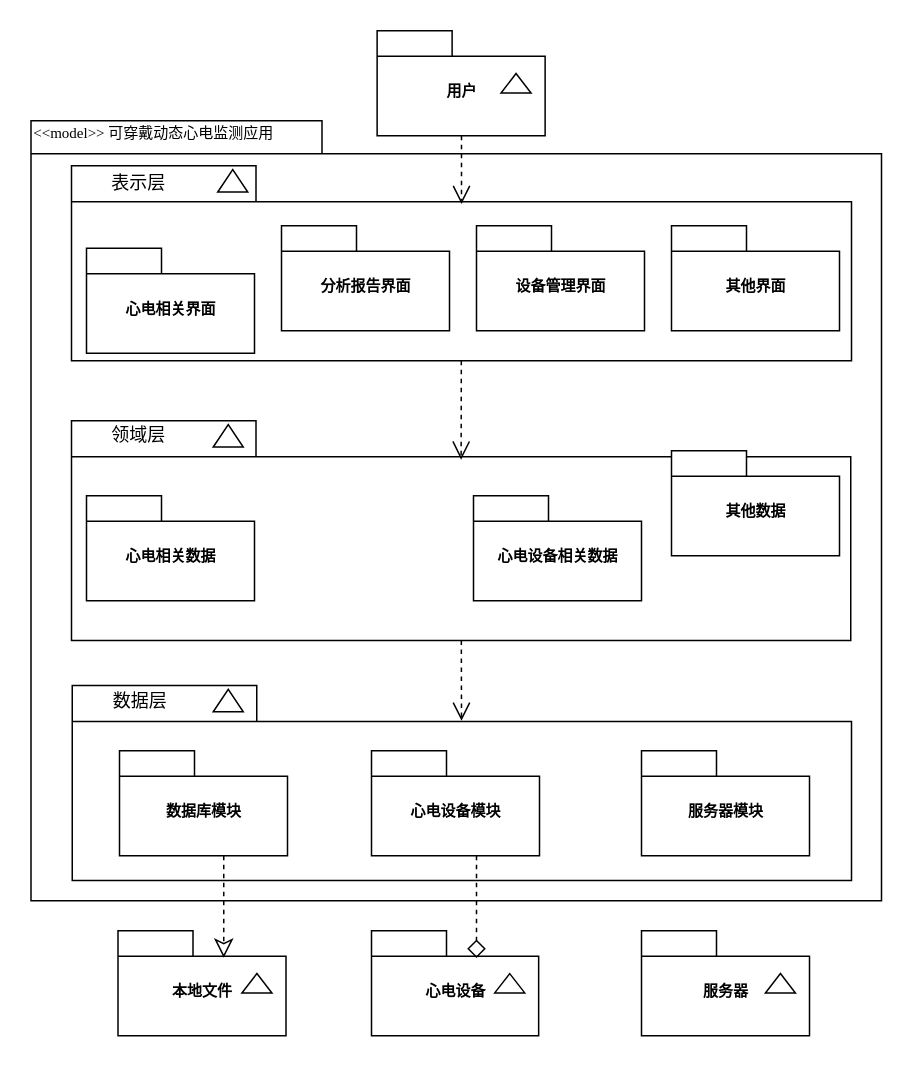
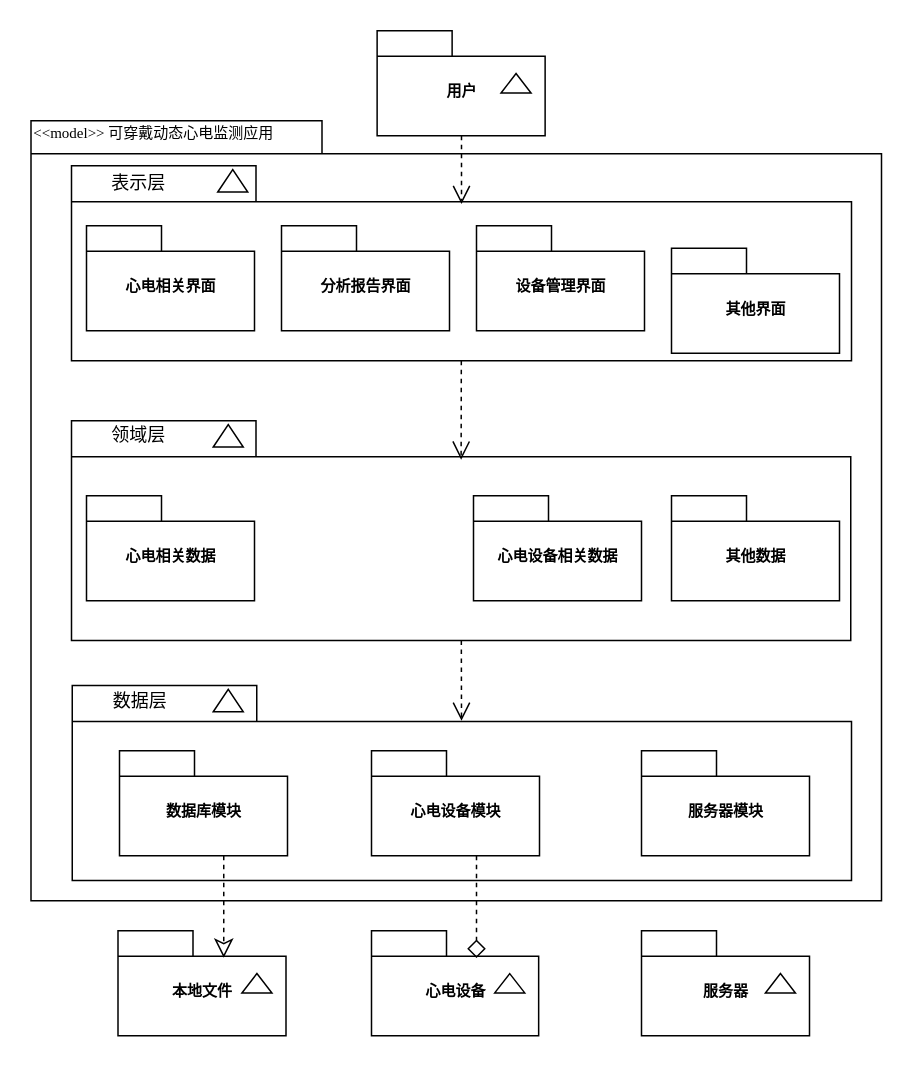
node "其他界面": moved (755, 278) -> (755, 301)
node "心电相关界面": moved (170, 301) -> (170, 278)
node "其他数据": moved (755, 503) -> (755, 548)
